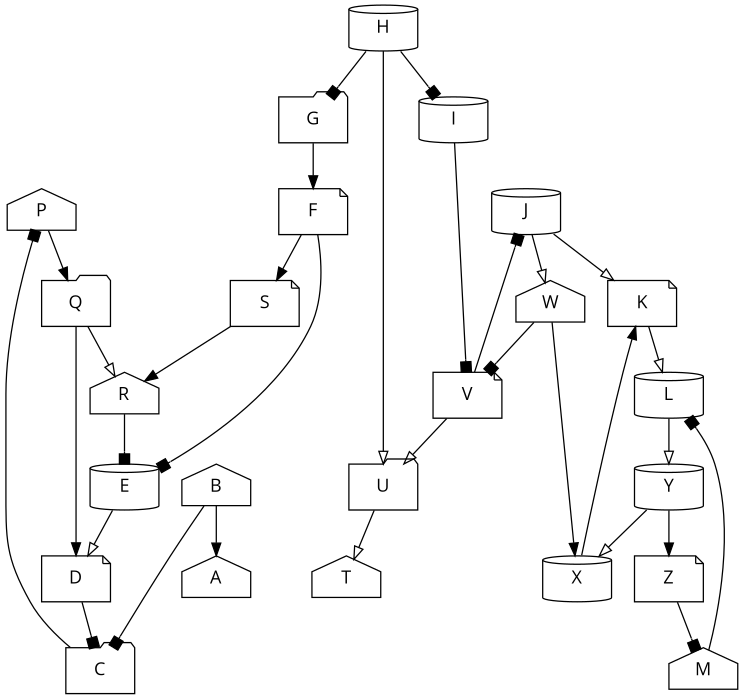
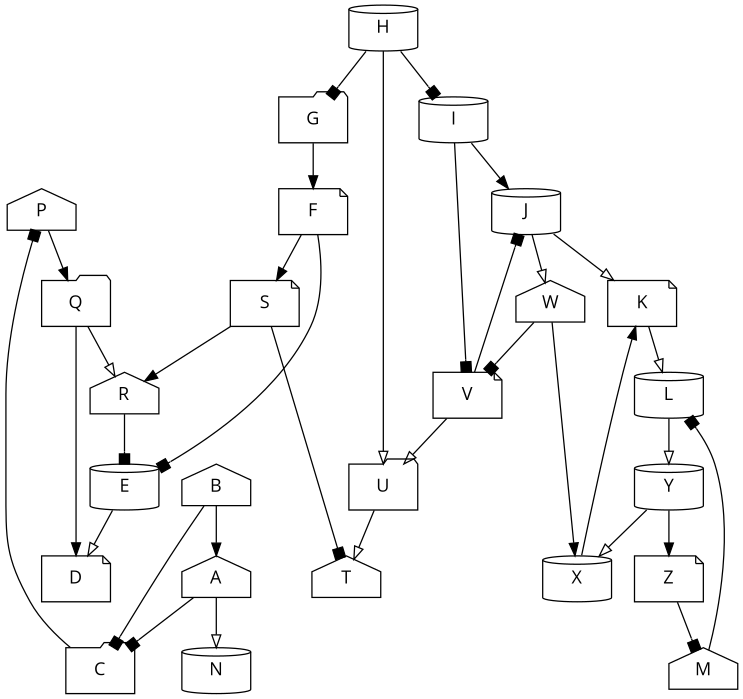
edge "I" -> "J": added
edge "S" -> "T": added
edge "D" -> "C": now "A" -> "C"
node "N": added
